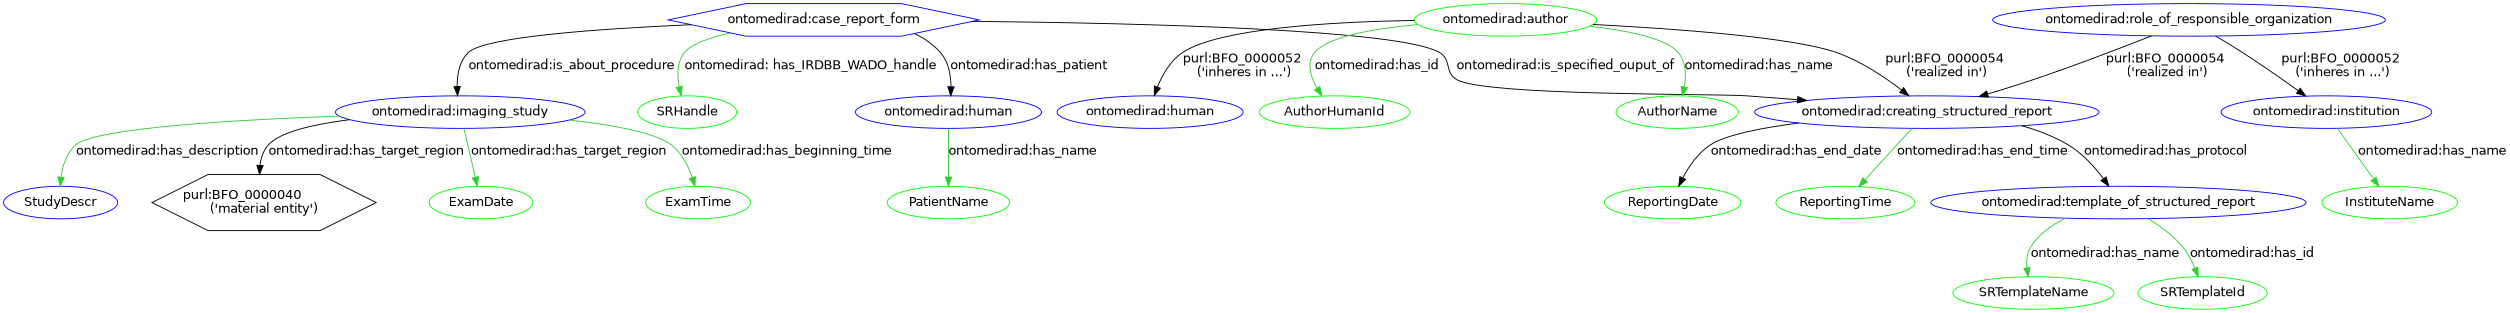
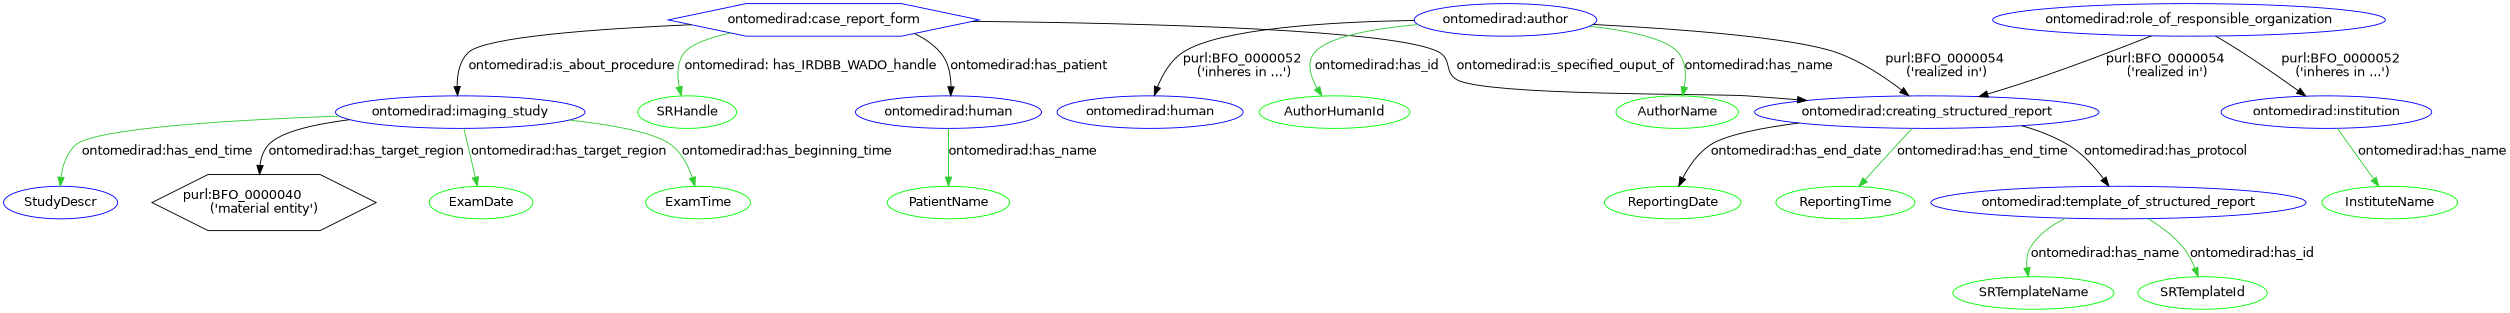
node "ontomedirad:author": color green -> blue
edge "ontomedirad:imaging_study" -> "StudyDescr": label "ontomedirad:has_description" -> "ontomedirad:has_end_time"
